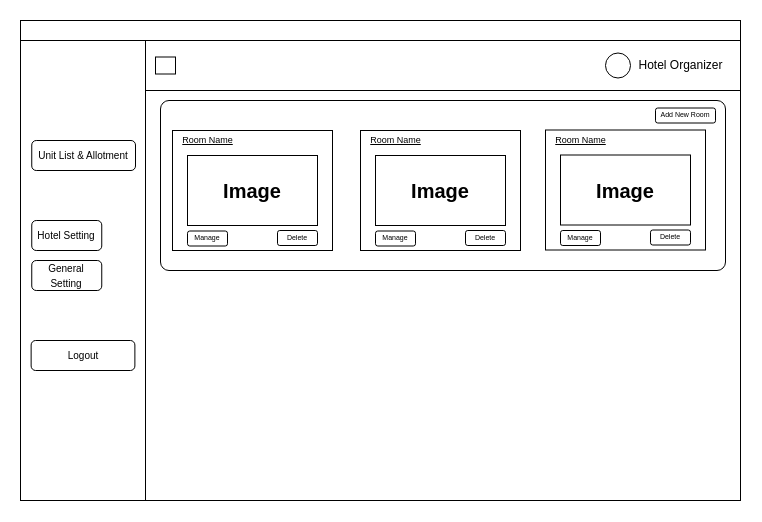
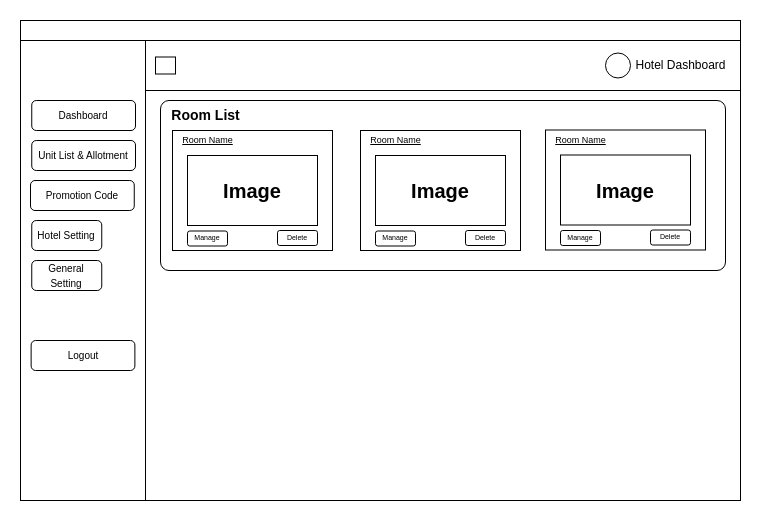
node "Hotel Organizer": label "Hotel Organizer" -> "Hotel Dashboard"
node "Dashboard": added
node "Room List": added
node "Add New Room": removed
node "Promotion Code": added
